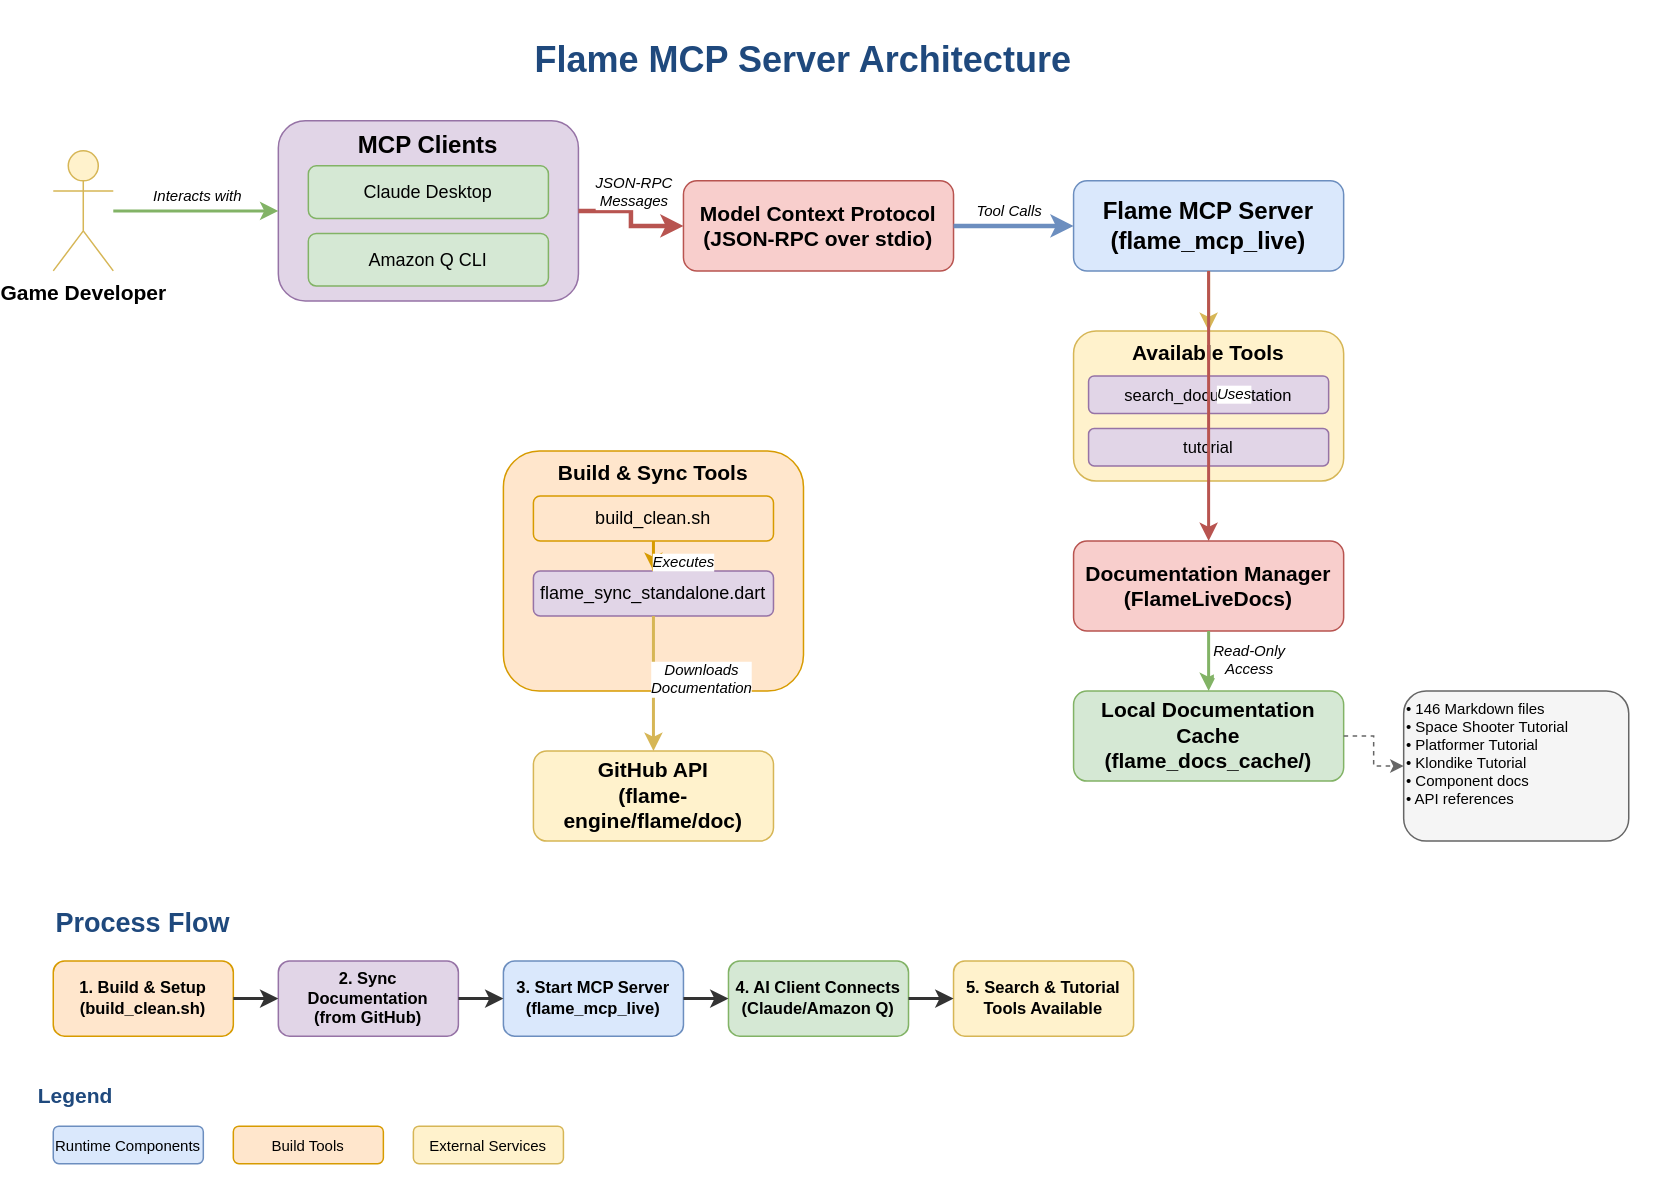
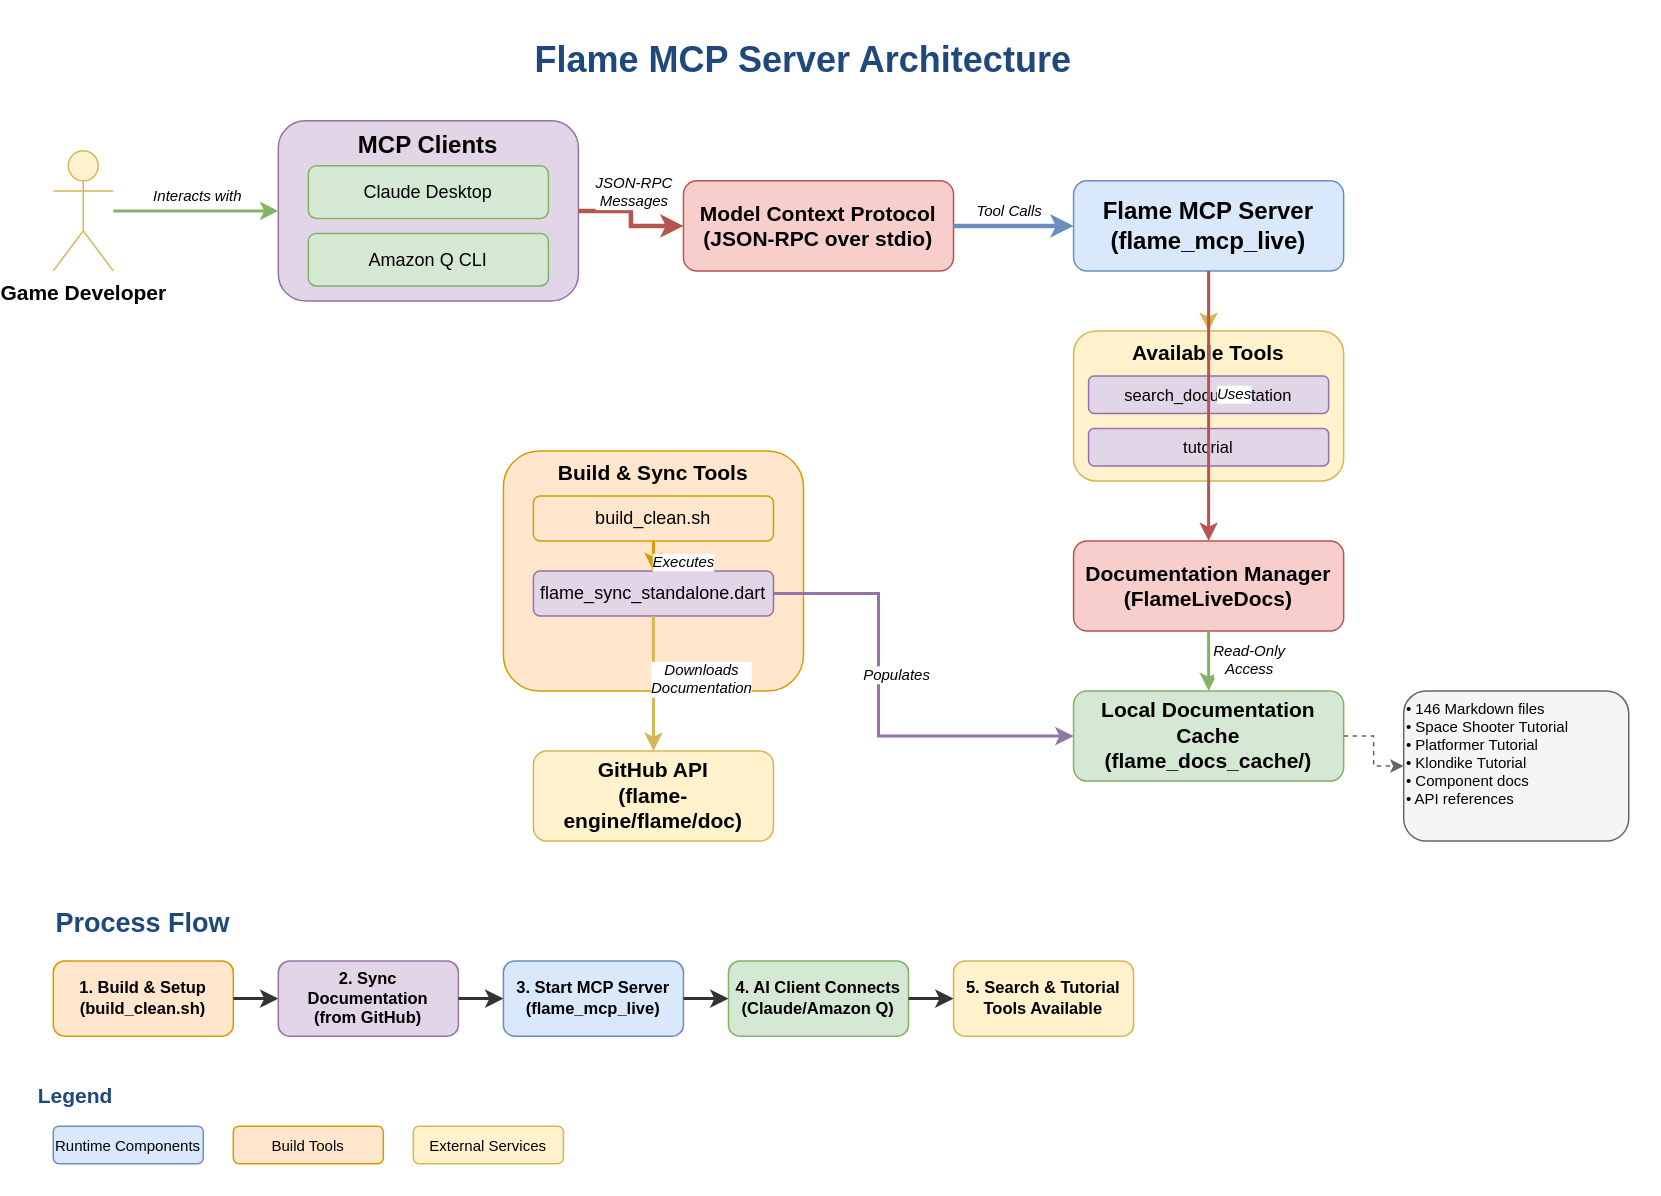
edge "flame_sync_standalone.dart" -> "Local Documentation Cache (flame_docs_cache/)": added, label "Populates"
